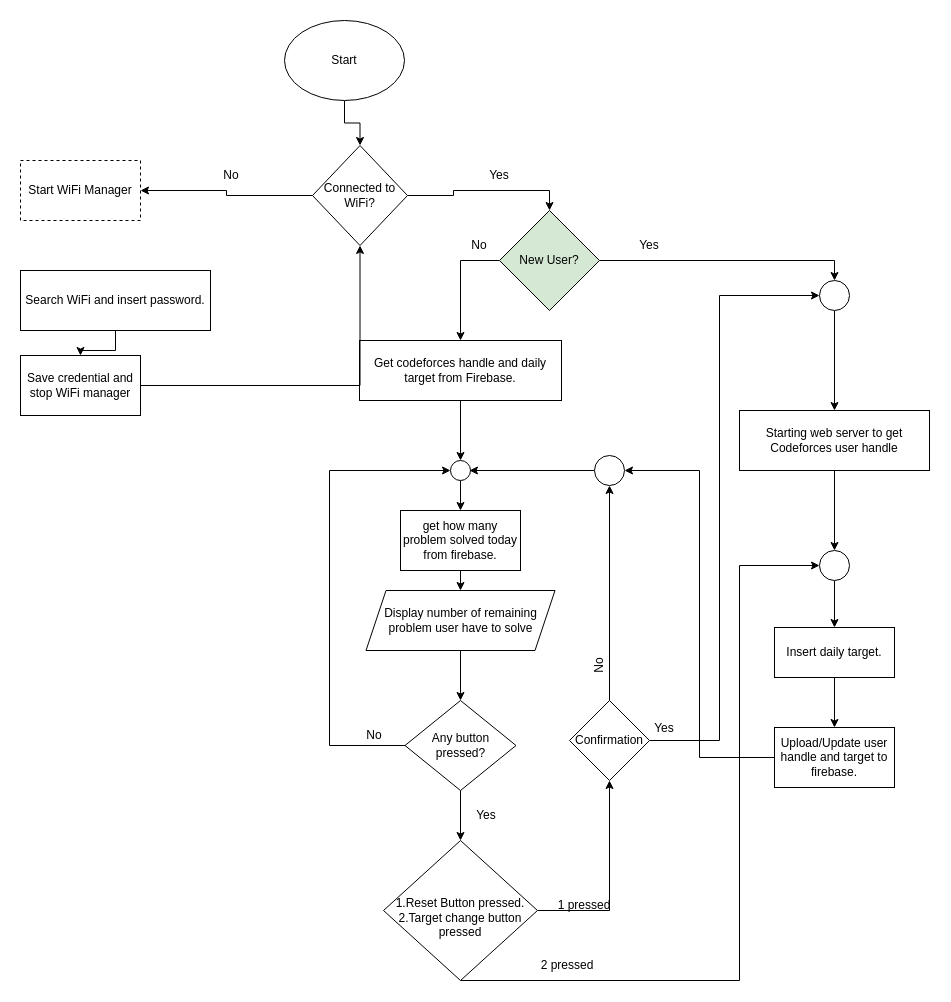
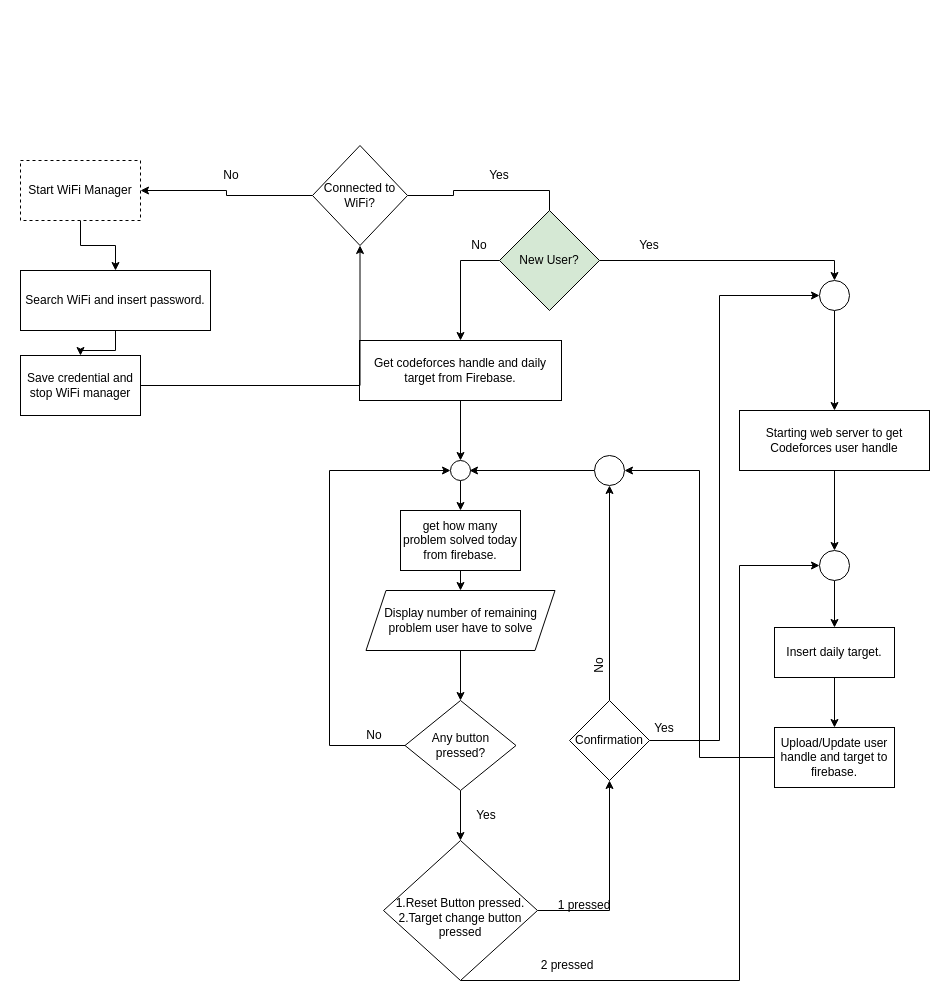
node "Start": removed
edge "Start" -> "Connected to WiFi?": removed
edge "Connected to WiFi?" -> "New User?": arrowhead classic -> none
edge "Start WiFi Manager" -> "Search WiFi and insert password.": added
